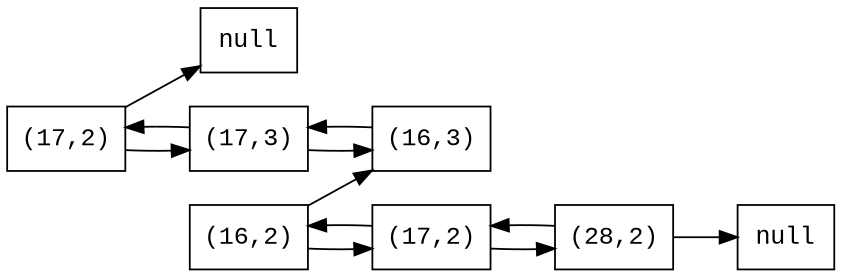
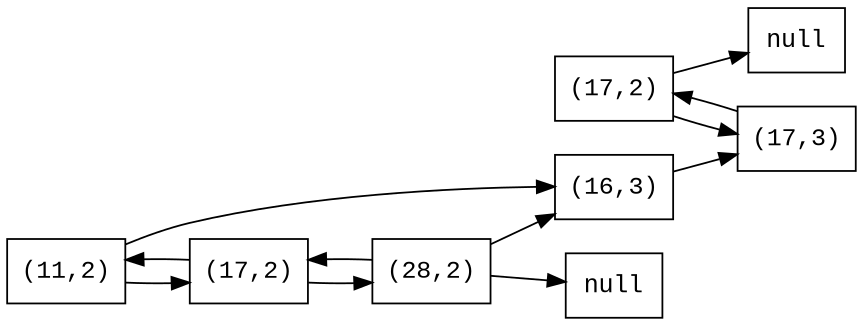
edge "(17,3)" -> "(16,3)": now "(28,2)" -> "(16,3)"
node "(16,2)": label "(16,2)" -> "(11,2)"
